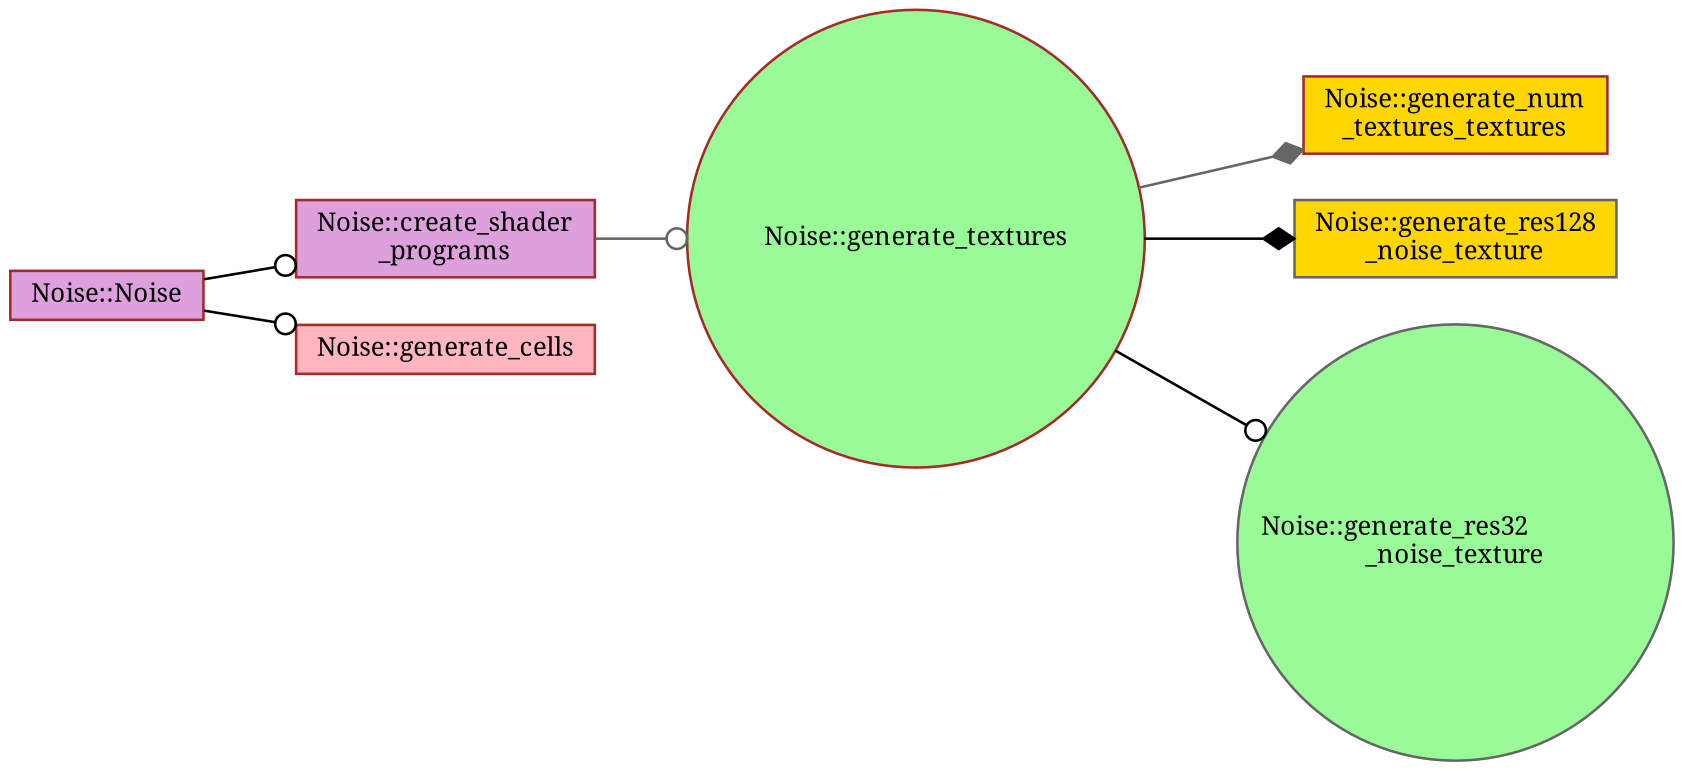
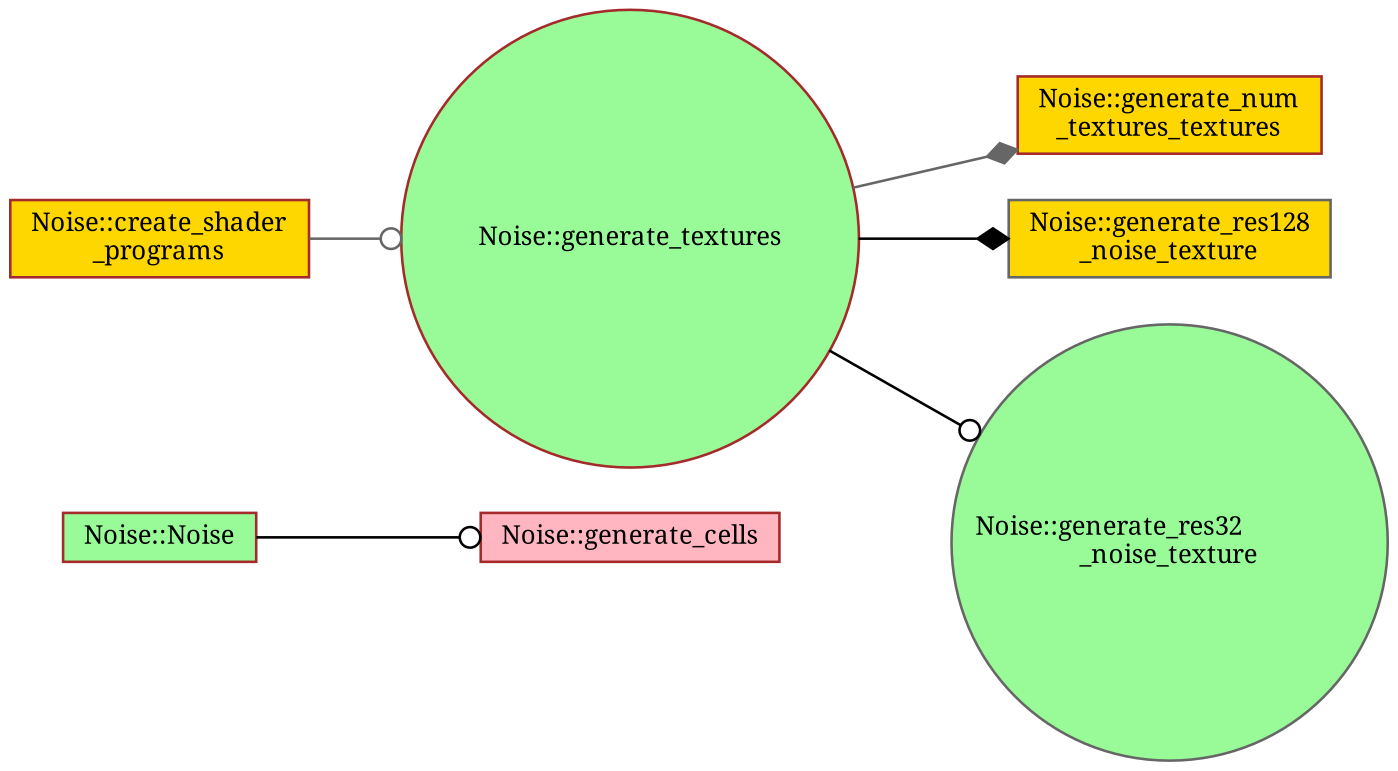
node "Noise::create_shader _programs": fillcolor plum -> gold
edge "Noise::Noise" -> "Noise::create_shader _programs": removed
node "Noise::Noise": fillcolor plum -> palegreen
